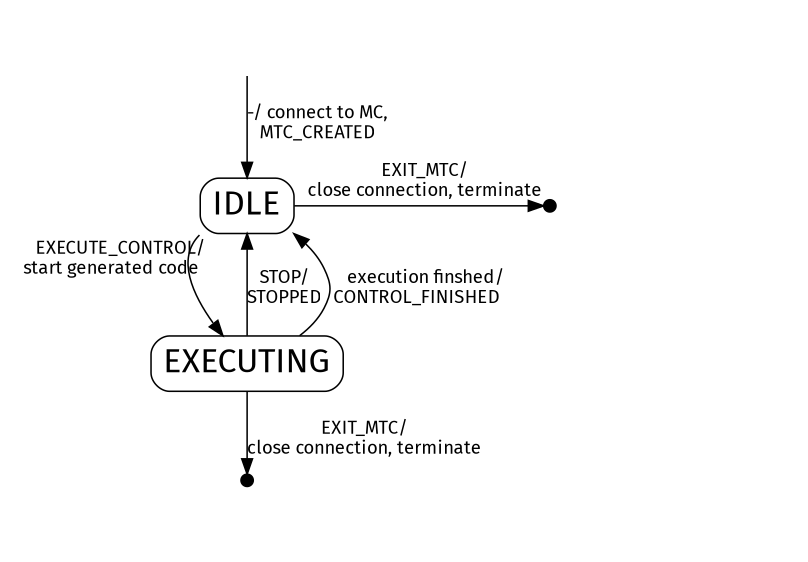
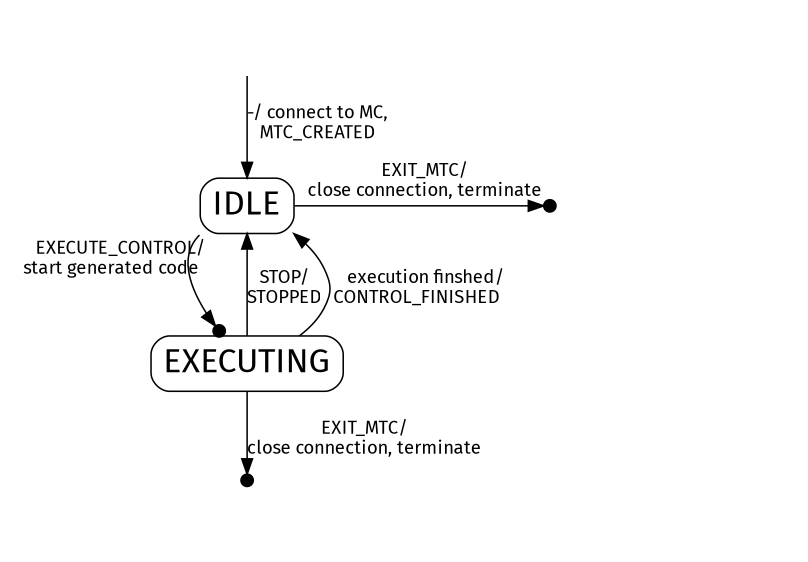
edge "IDLE" -> "EXECUTING": arrowhead normal -> dotnormal
